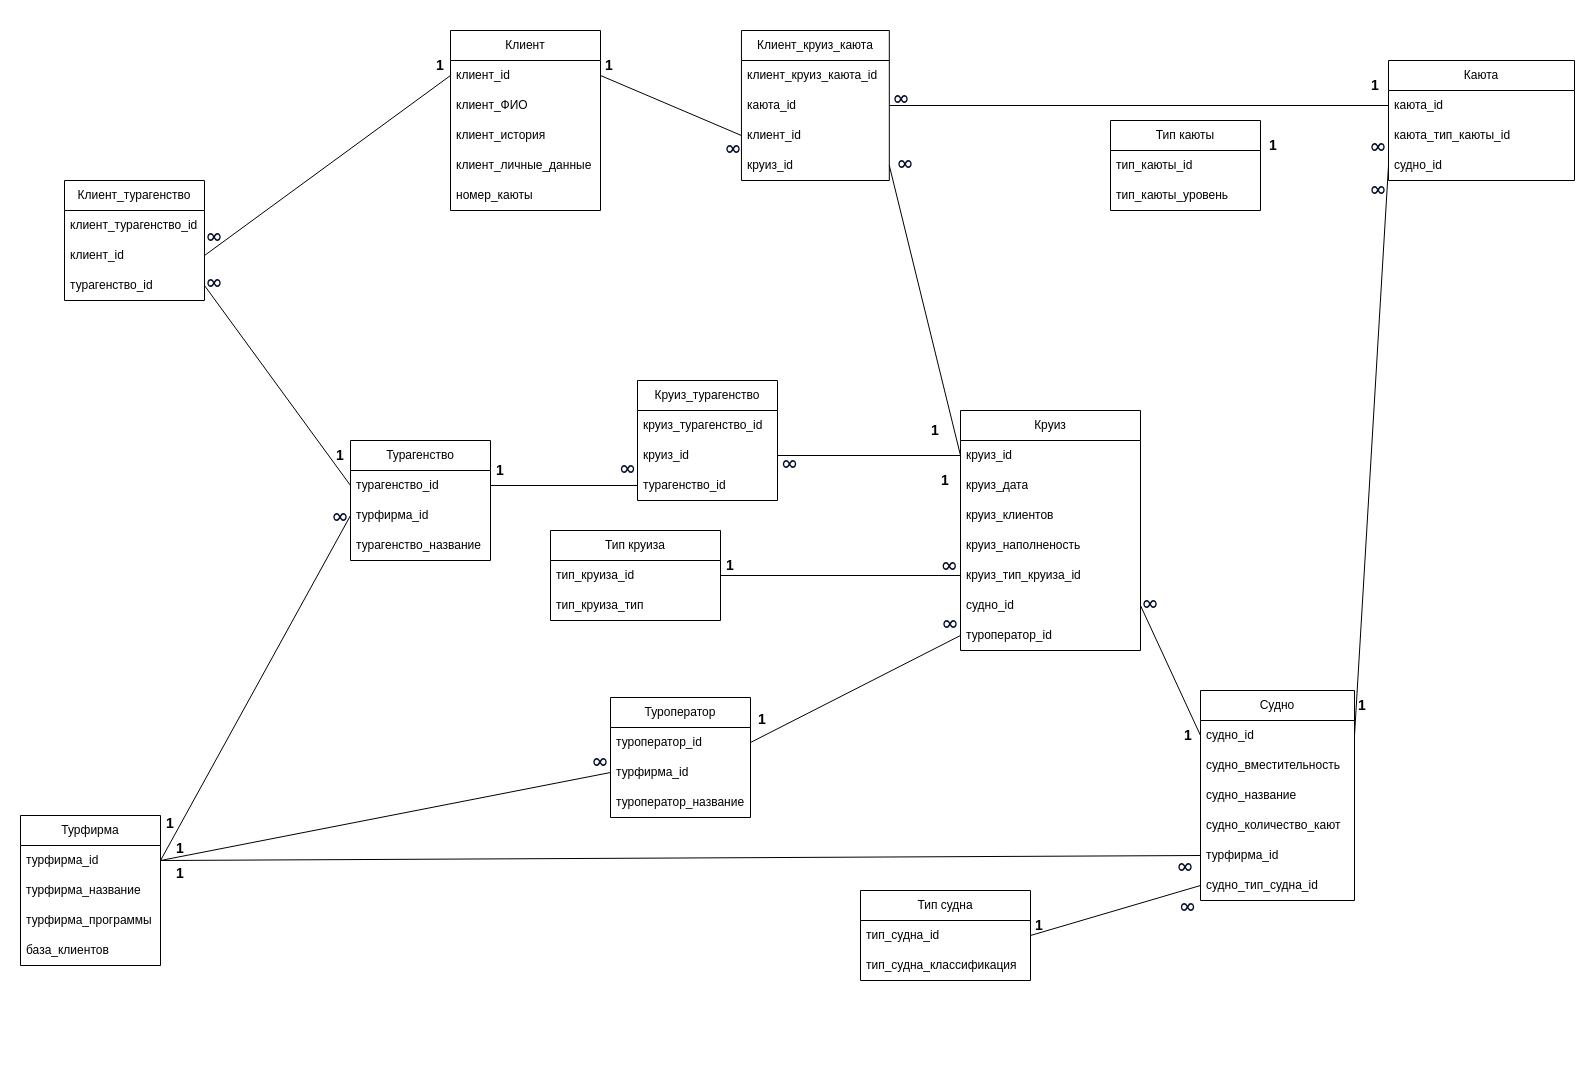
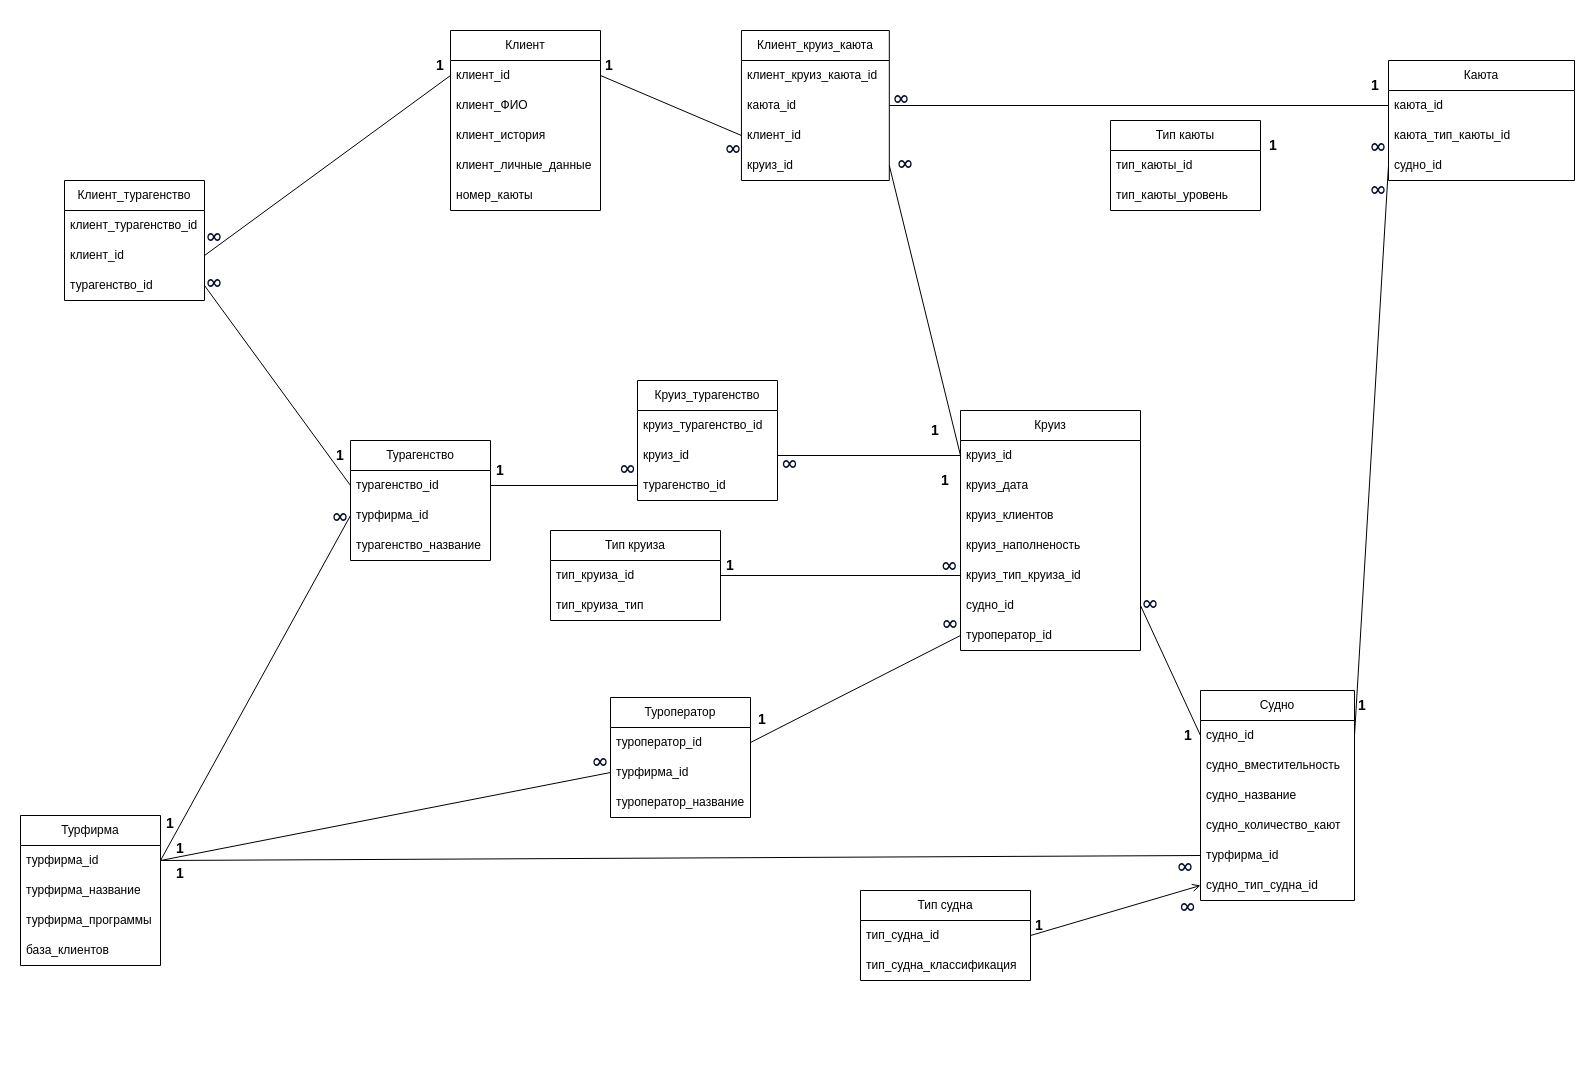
edge "судно_тип_судна_id" -- "тип_судна_id": arrowhead none -> open
